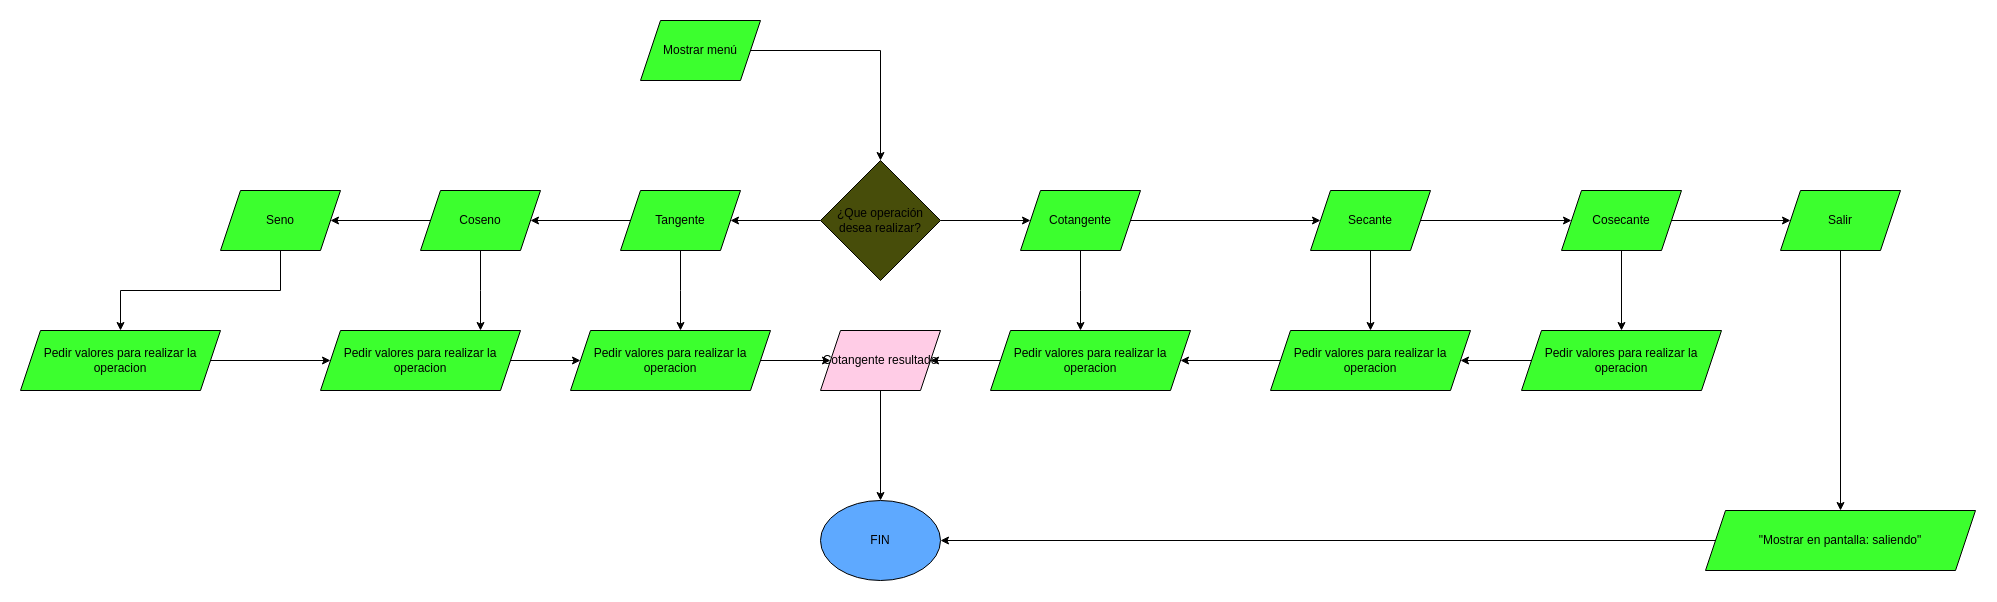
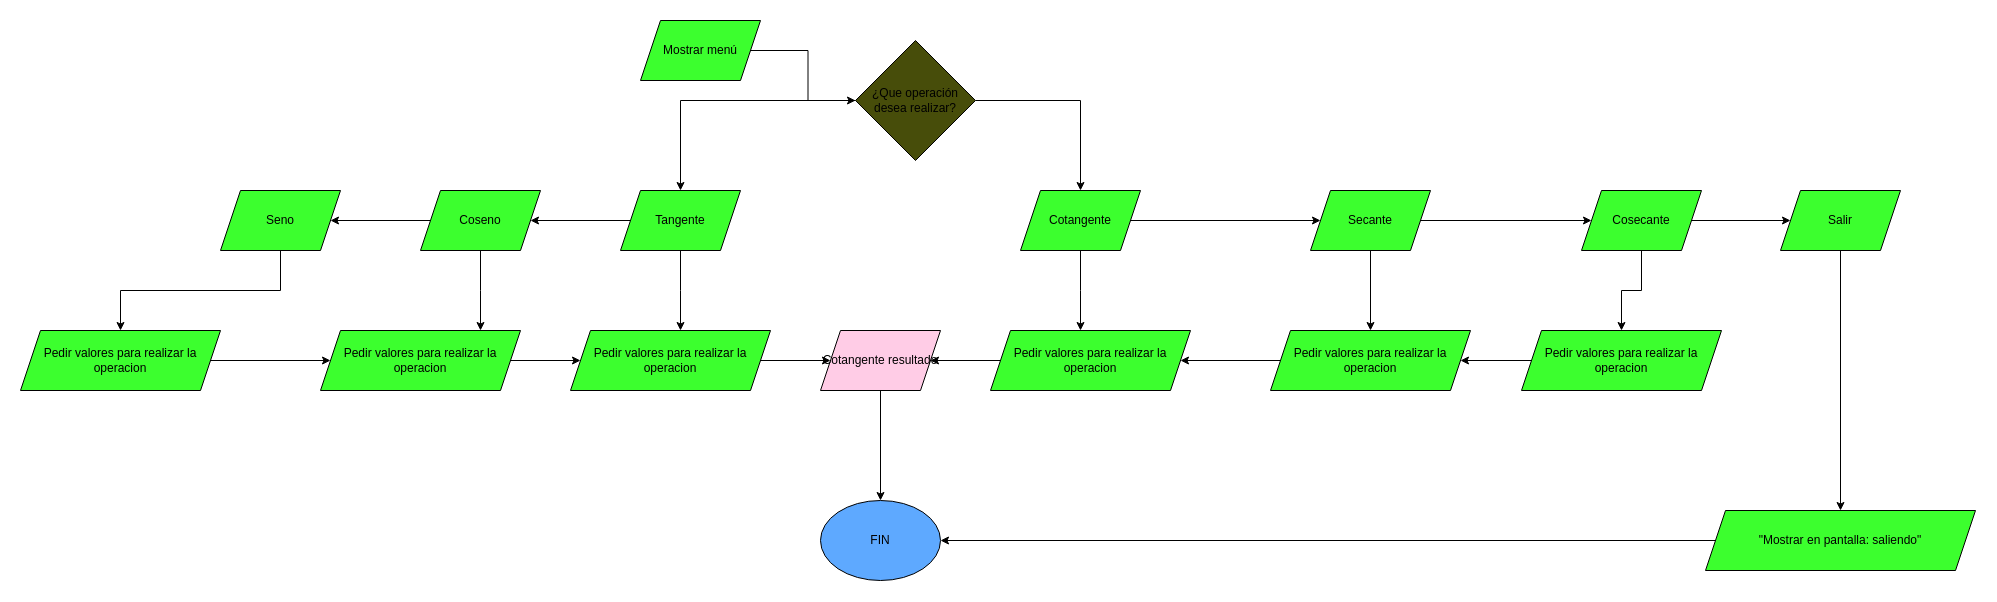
node "¿Que operación desea realizar?": moved (881, 221) -> (916, 101)
node "Cosecante": moved (1622, 221) -> (1642, 221)
